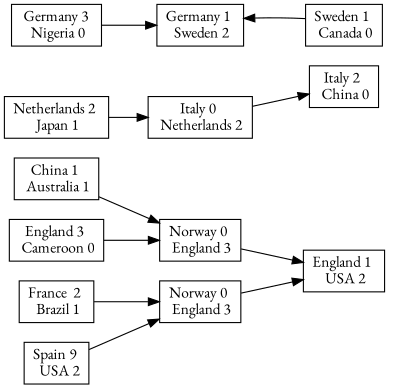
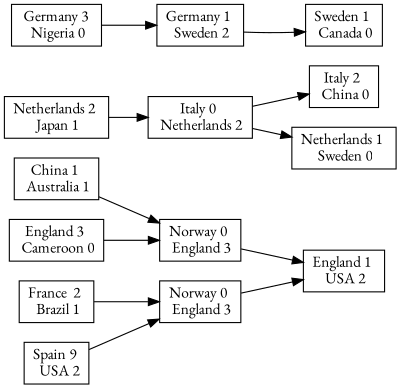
edge "Sweden 1 Canada 0" -> "Germany 1 Sweden 2": reversed
node "Netherlands 1 Sweden 0": added
